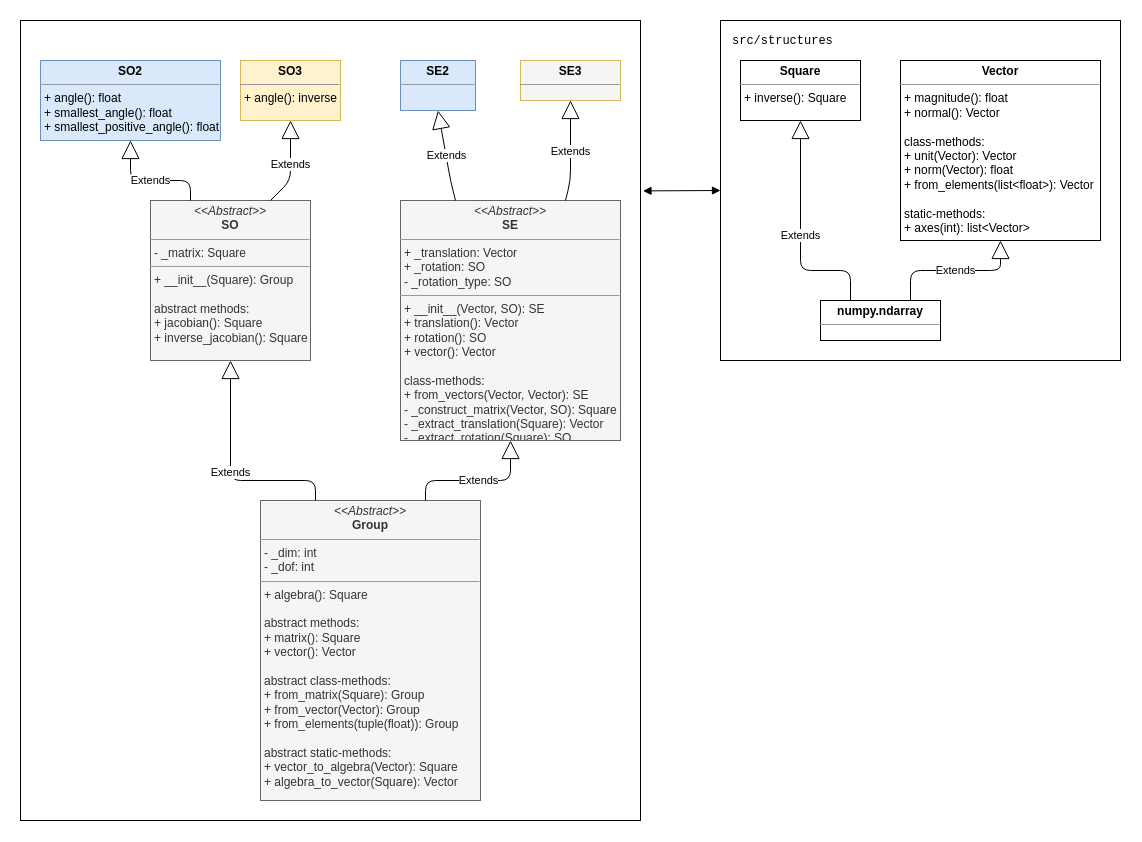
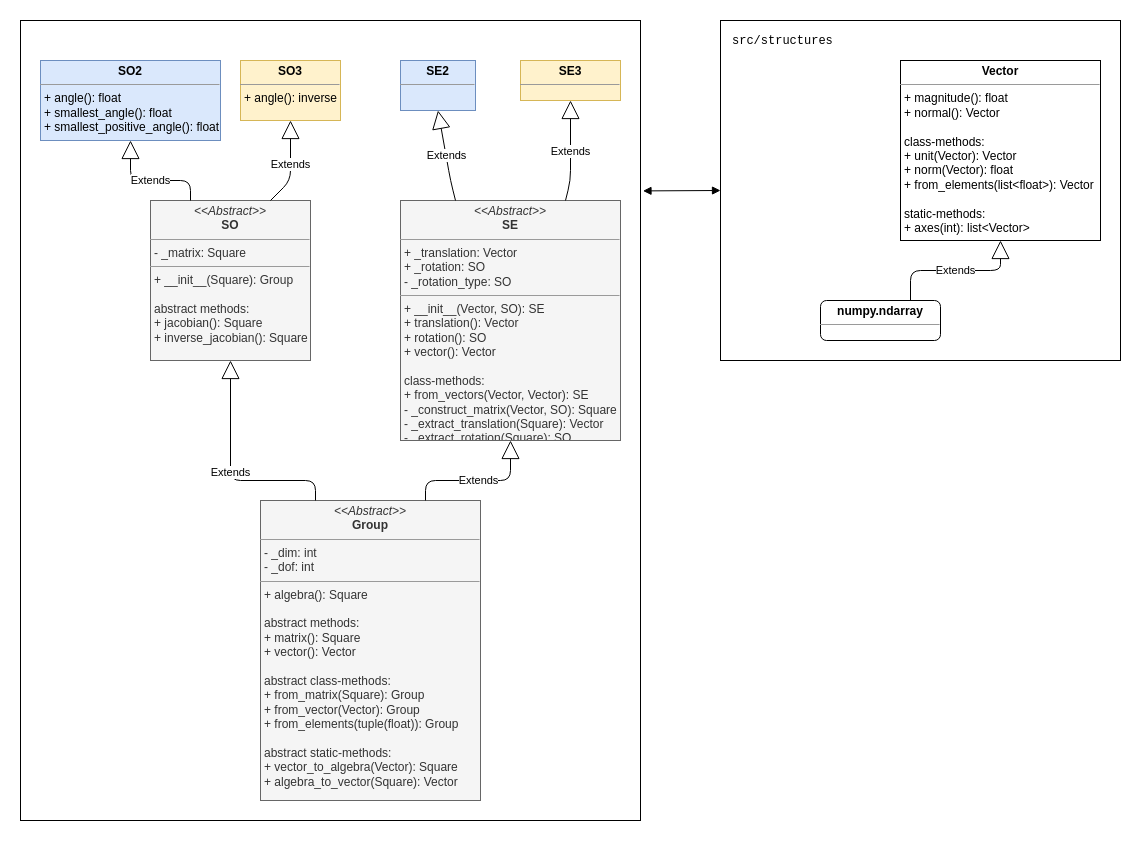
node "SE3": fillcolor #f5f5f5 -> #fff2cc
node "Square + inverse(): Square": removed
edge "numpy.ndarray" -> "Square + inverse(): Square": removed, label "Extends"
node "numpy.ndarray": shape rectangle -> rounded rectangle
